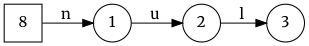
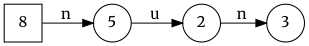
edge "2" -> "3": label "l " -> "n "
node "1": label "1" -> "5"
